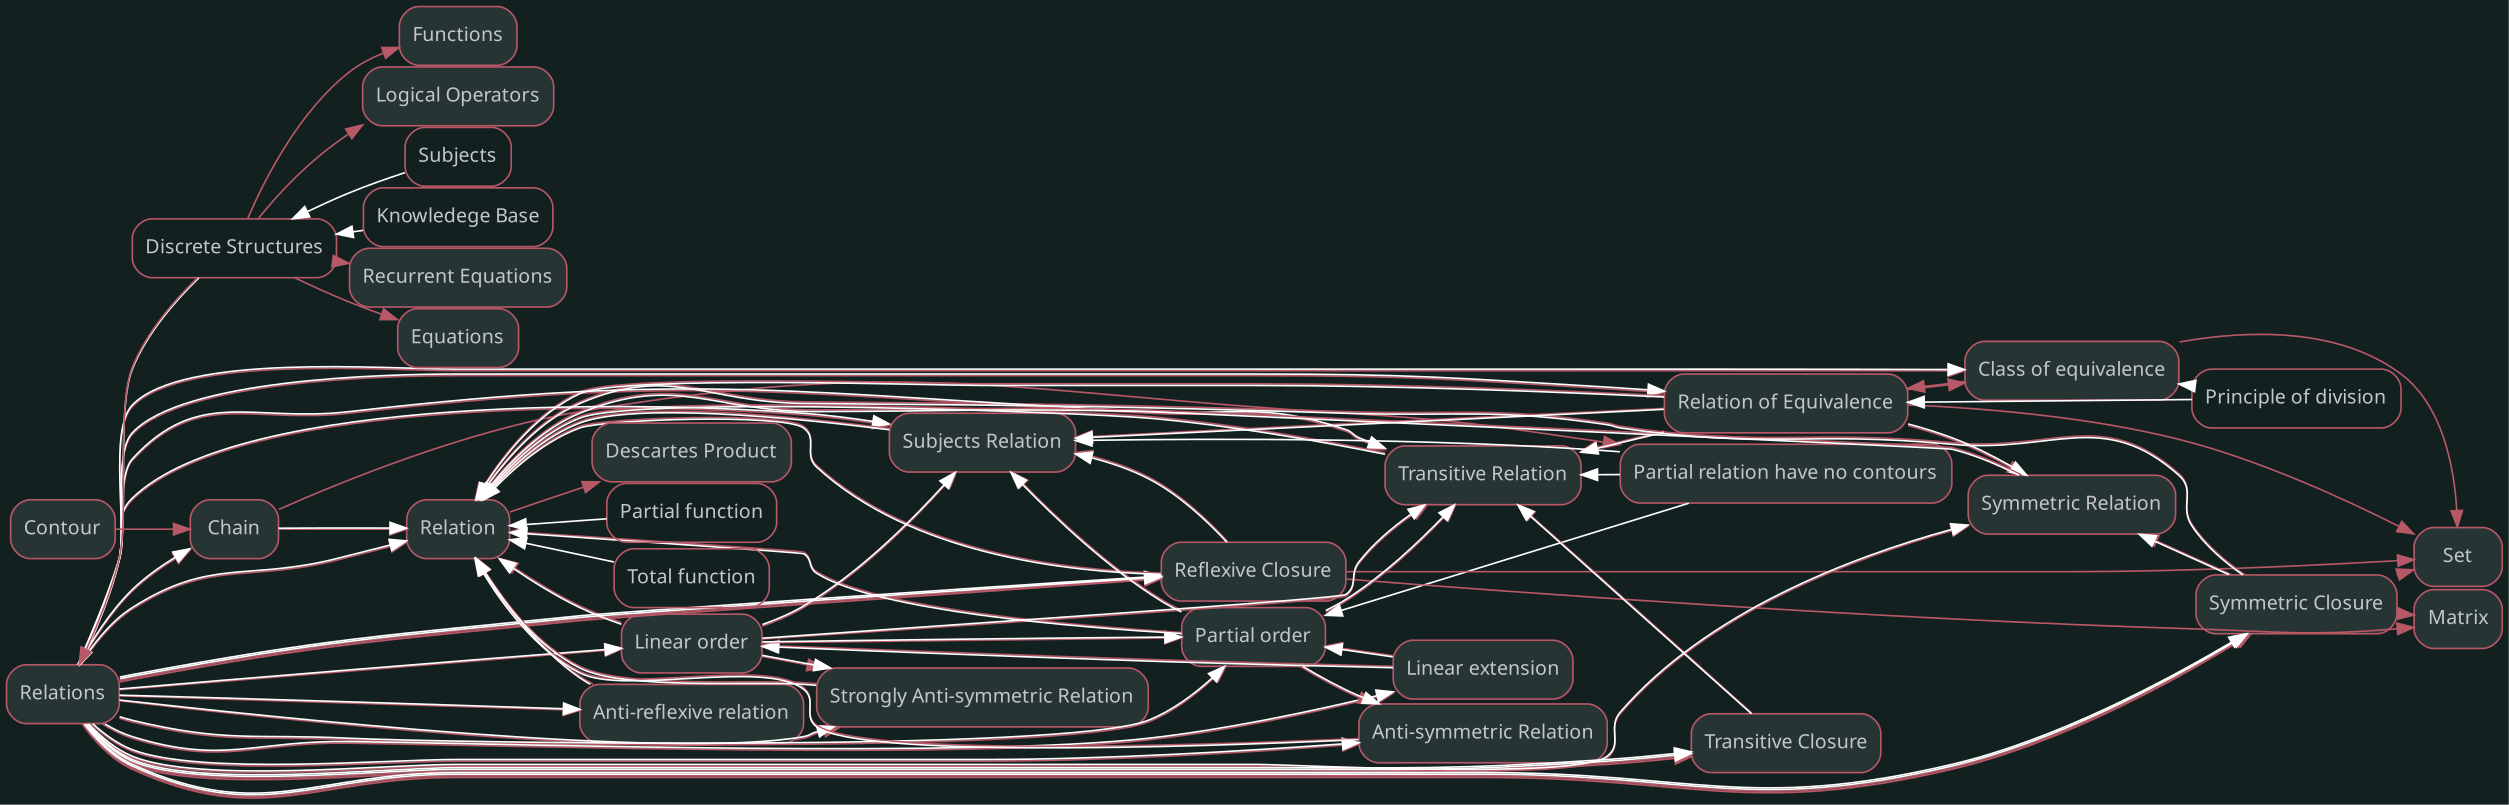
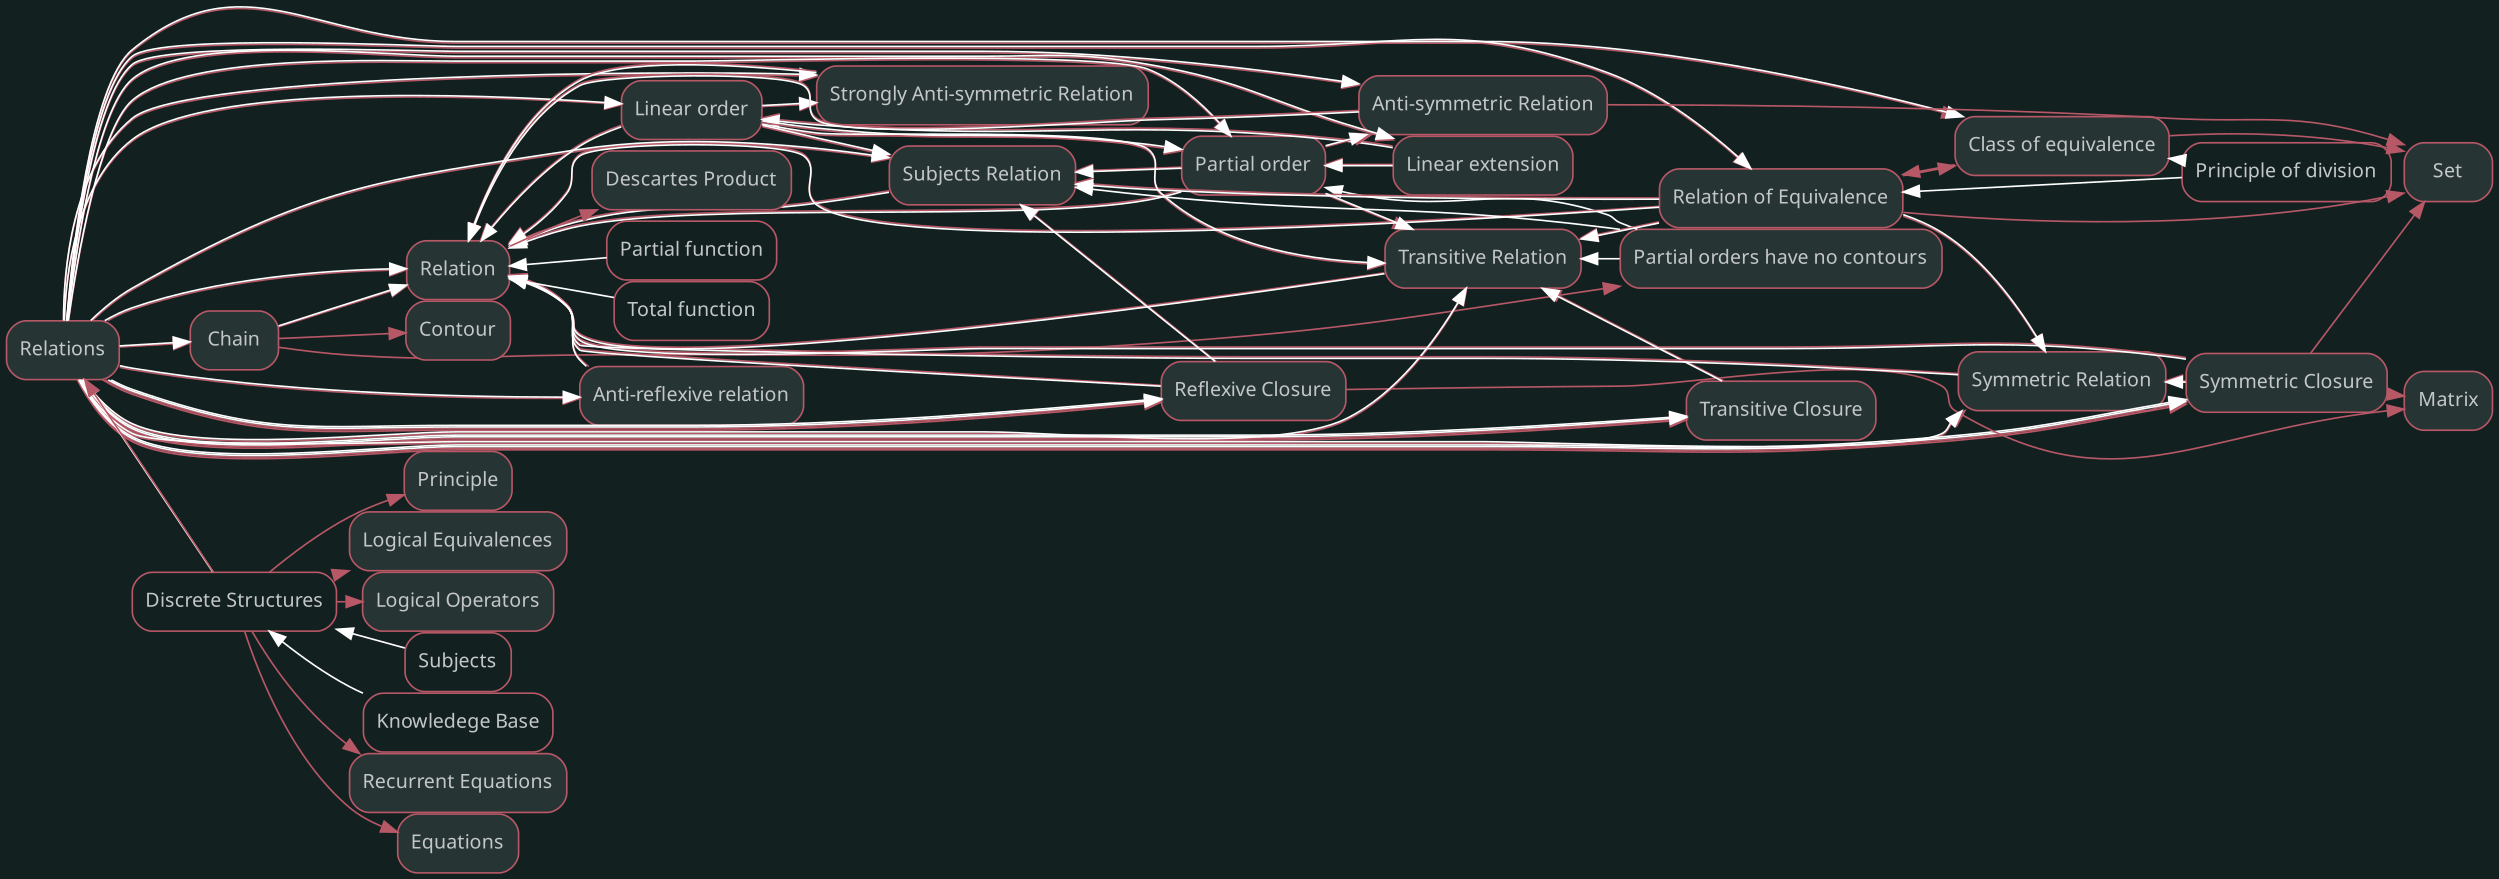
node "Functions": label "Functions" -> "Principle"
node "Partial relation have no contours": label "Partial relation have no contours" -> "Partial orders have no contours"
edge "Contour" -> "Chain": reversed
node "Logical Equivalences": added
edge "Reflexive Closure" -> "Set": now "Anti-symmetric Relation" -> "Set"
